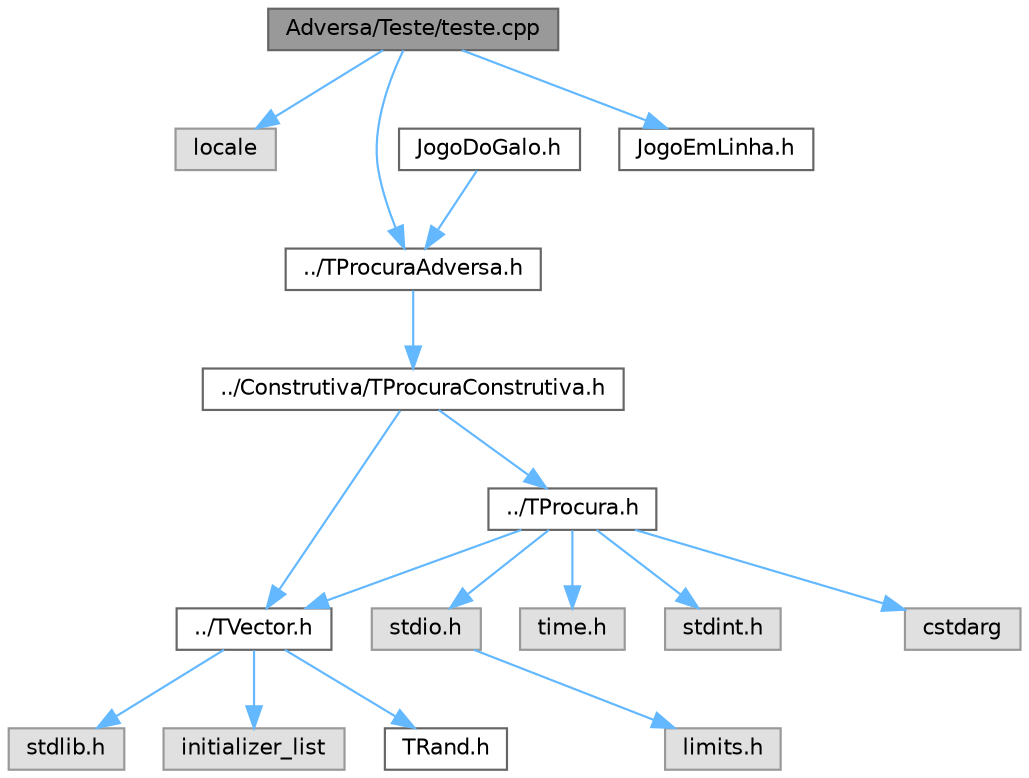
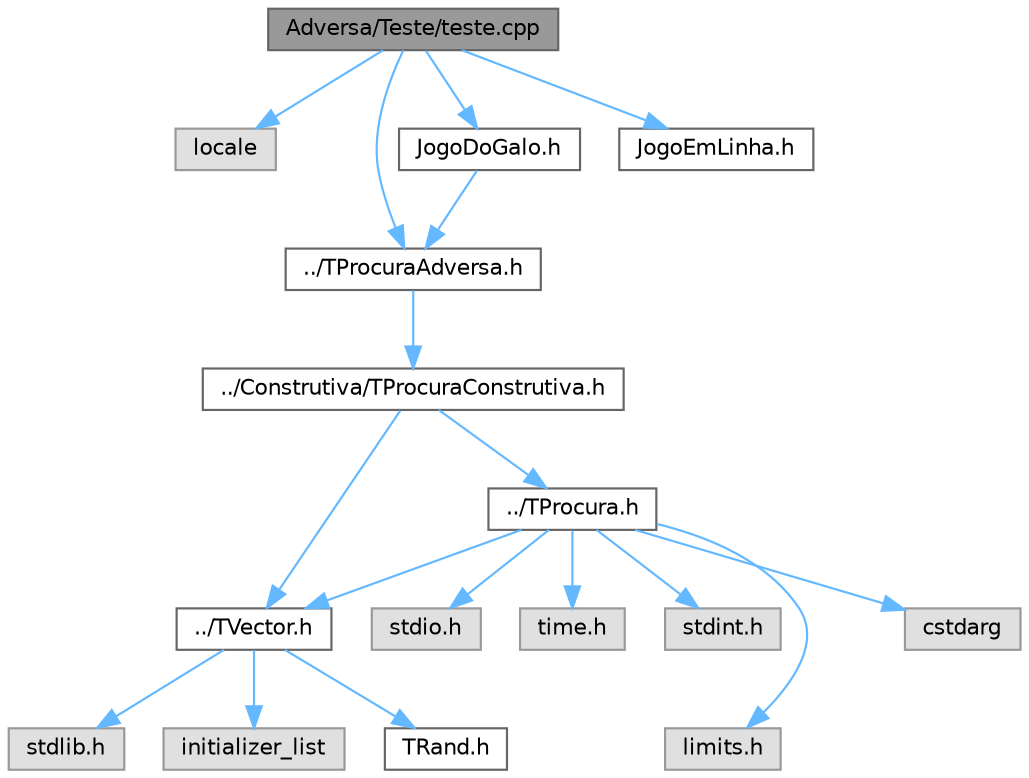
edge "Adversa/Teste/teste.cpp" -> "JogoDoGalo.h": added
edge "stdio.h" -> "limits.h": now "../TProcura.h" -> "limits.h"
